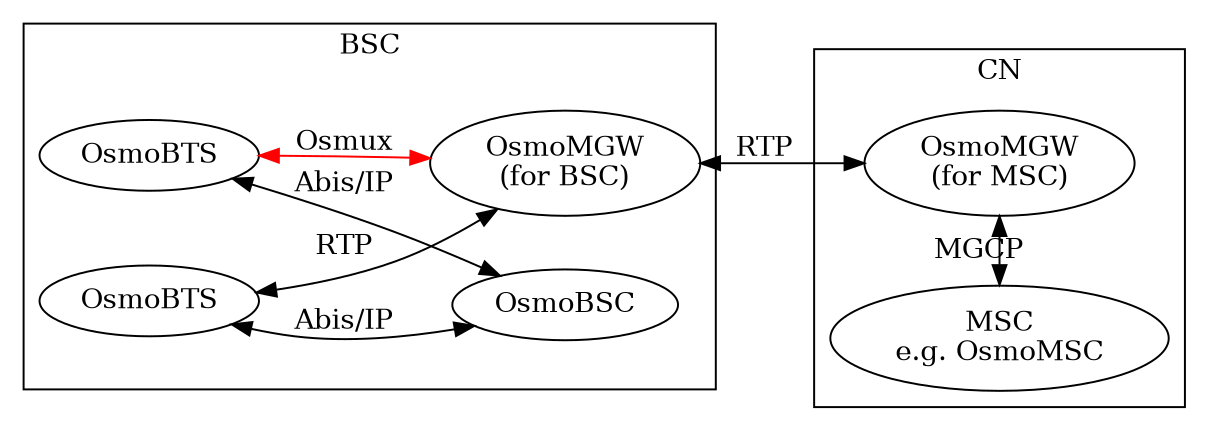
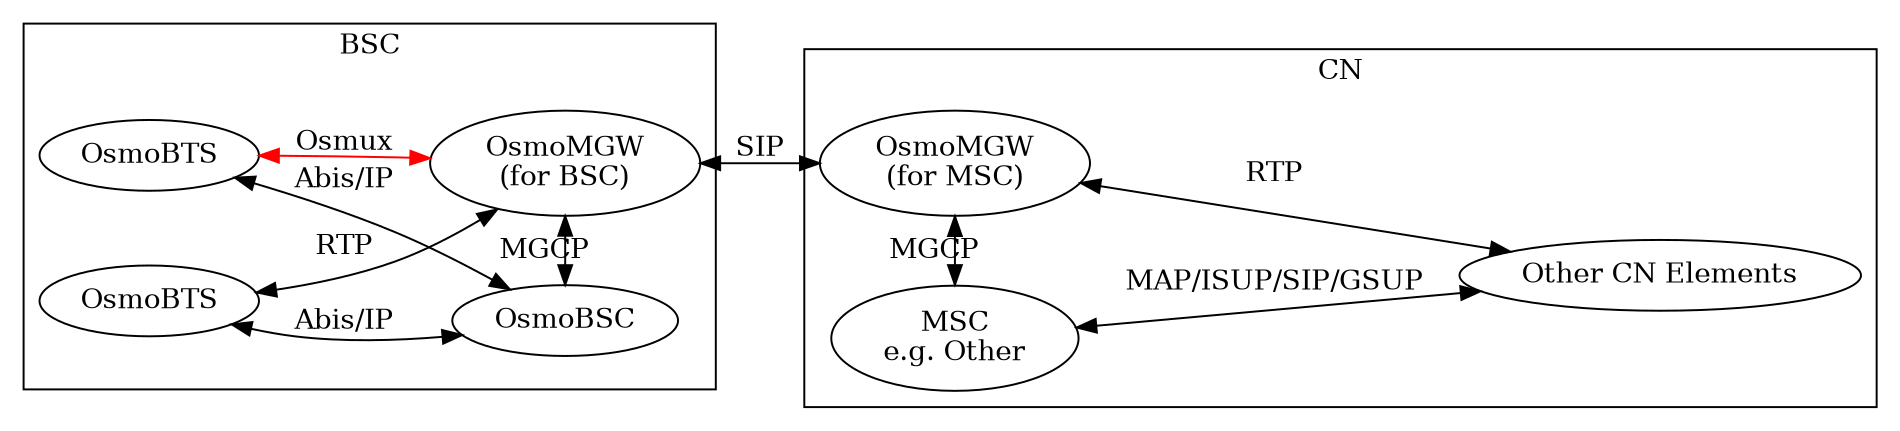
edge "OsmoMGW (for BSC)" -- "OsmoMGW (for MSC)": label "RTP" -> "SIP"
edge "OsmoMGW (for BSC)" -- "OsmoBSC": added, label "MGCP"
node "Other CN Elements": added
node "MSC e.g. OsmoMSC": label "MSC e.g. OsmoMSC" -> "MSC e.g. Other"
